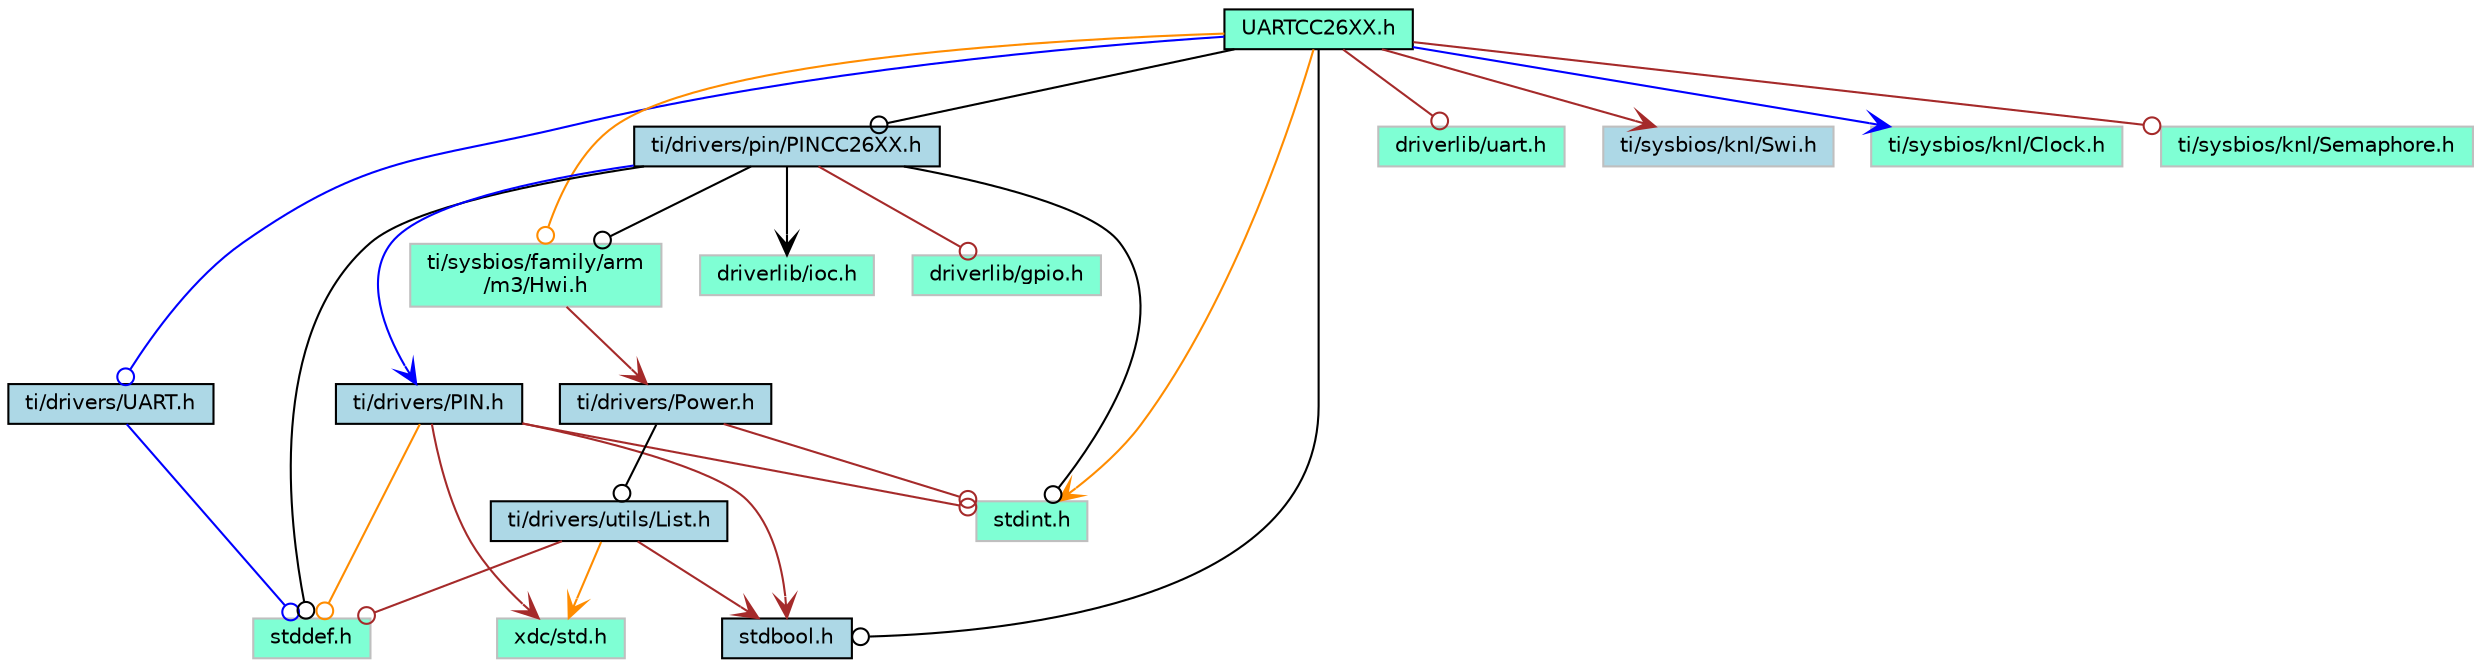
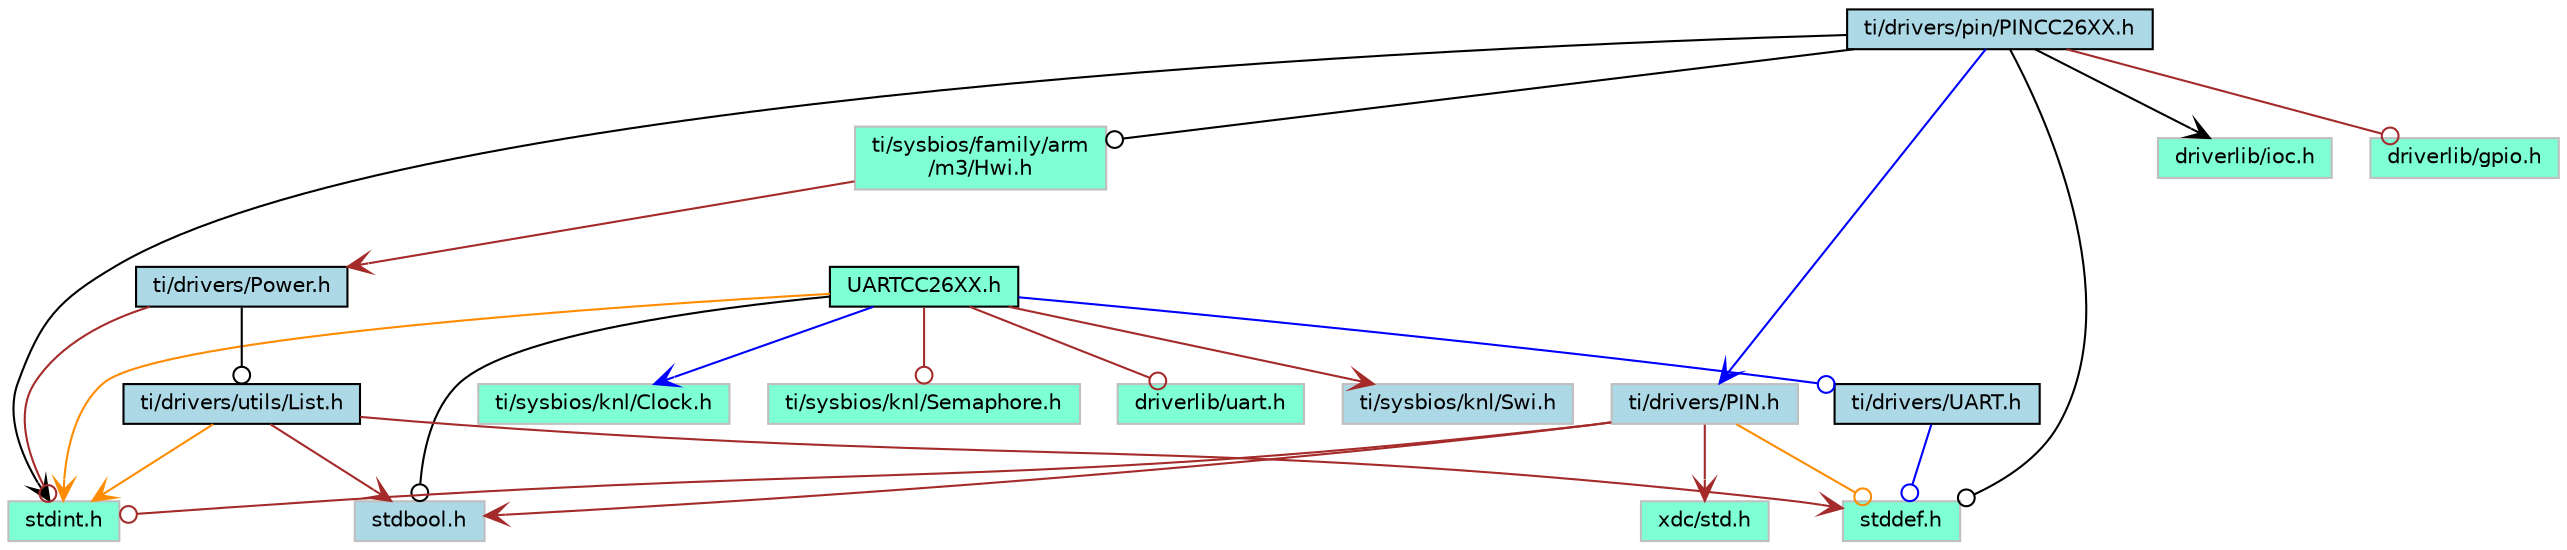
edge "UARTCC26XX.h" -> "ti/sysbios/family/arm /m3/Hwi.h": removed
edge "UARTCC26XX.h" -> "ti/drivers/pin/PINCC26XX.h": removed
edge "ti/drivers/pin/PINCC26XX.h" -> "stdint.h": arrowhead odot -> vee
node "ti/drivers/PIN.h": color black -> grey75
edge "ti/drivers/utils/List.h" -> "xdc/std.h": now "ti/drivers/utils/List.h" -> "stdint.h"
edge "ti/drivers/utils/List.h" -> "stddef.h": arrowhead odot -> vee
node "stdbool.h": color black -> grey75
